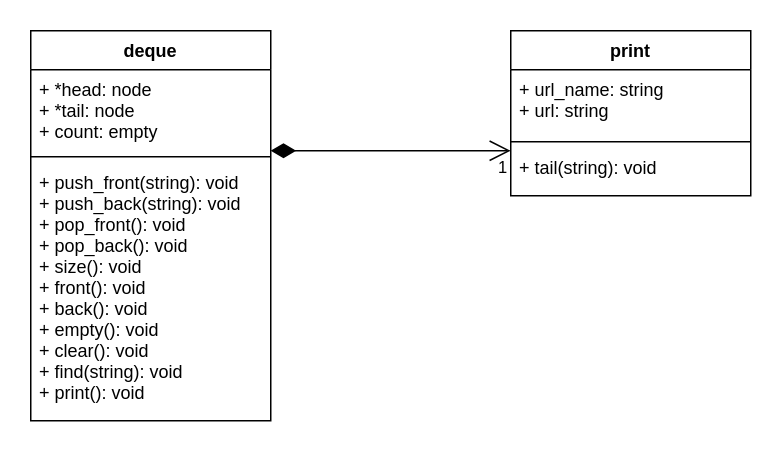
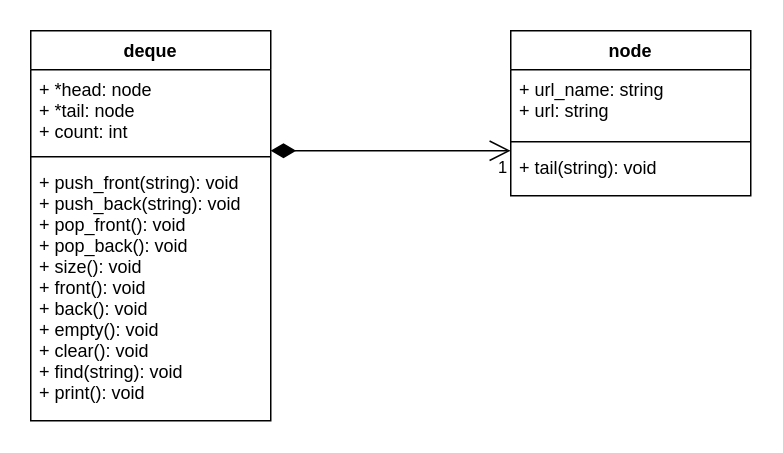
node "print": label "print" -> "node"
node "+ *head: node + *tail: node + count: empty": label "+ *head: node + *tail: node + count: empty" -> "+ *head: node + *tail: node + count: int"
